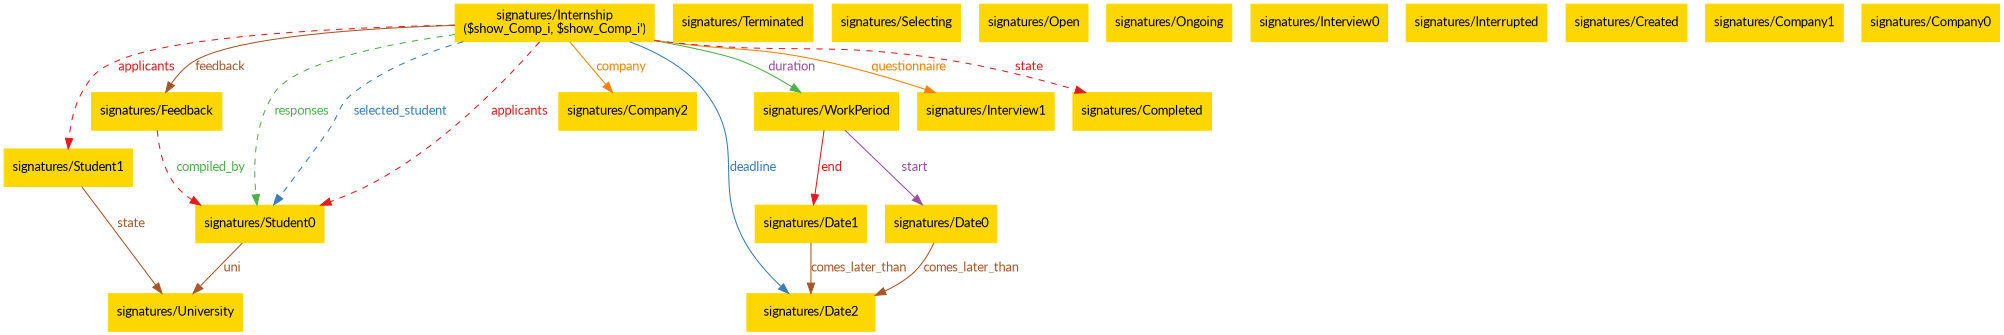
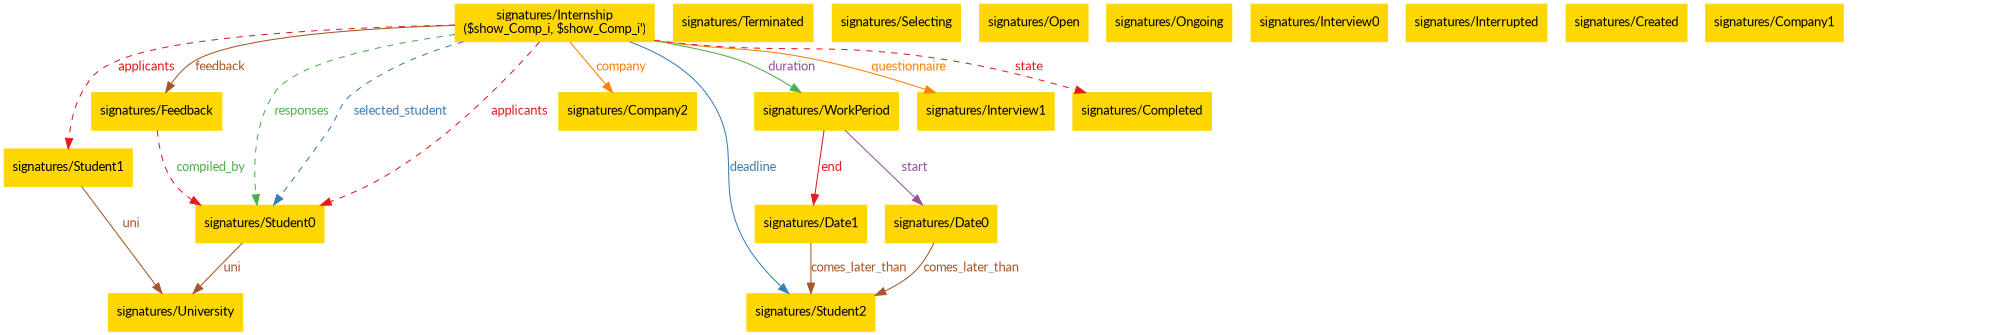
node "signatures/Company0": removed
edge "signatures/Student1" -> "signatures/University": label "state" -> "uni"
node "signatures/Date2": label "signatures/Date2" -> "signatures/Student2"
